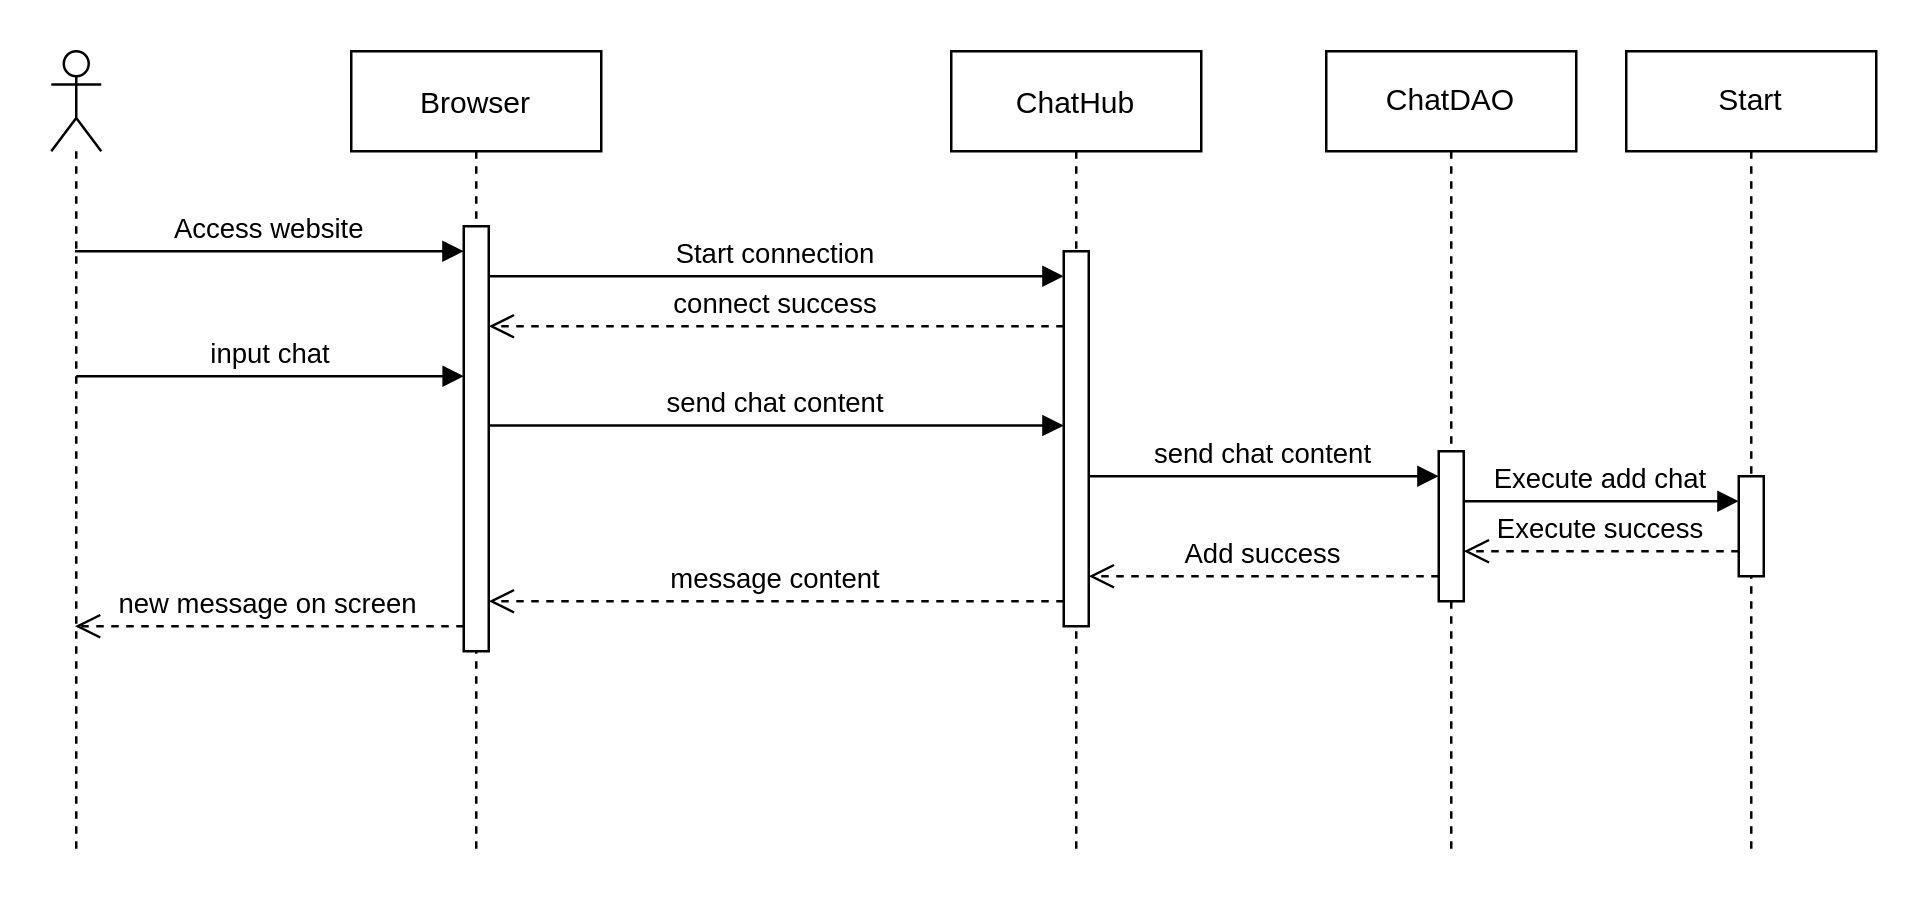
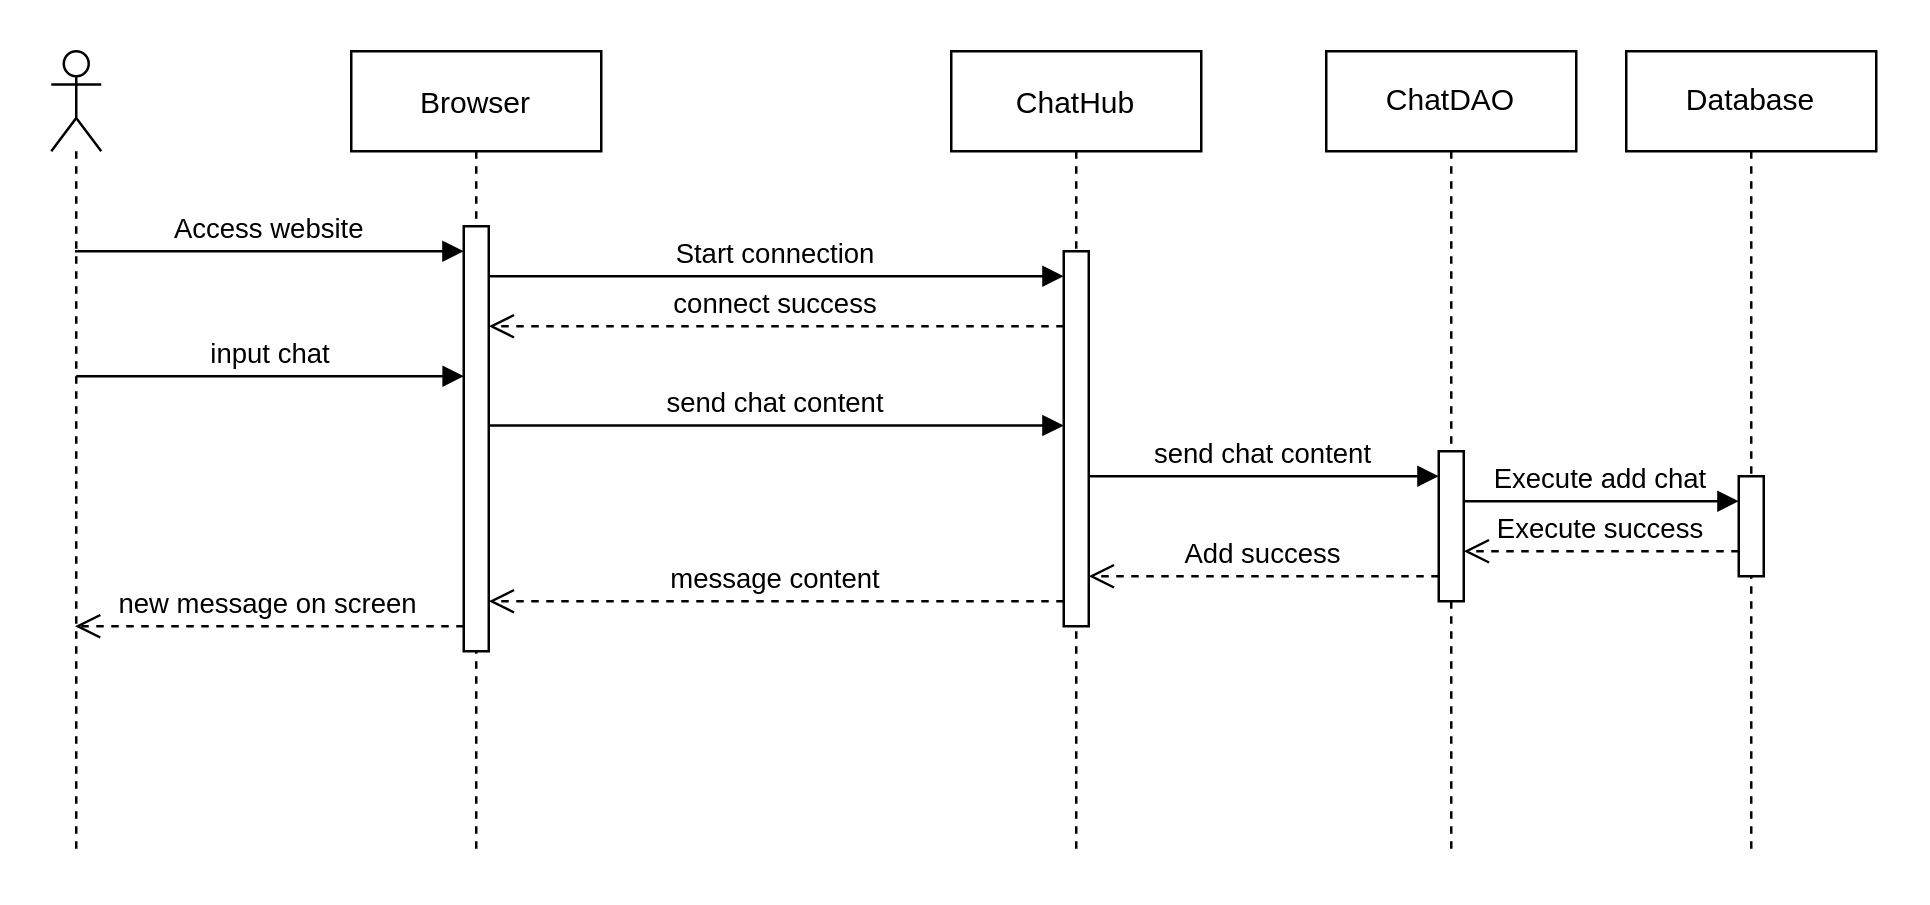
node "Start": label "Start" -> "Database"
